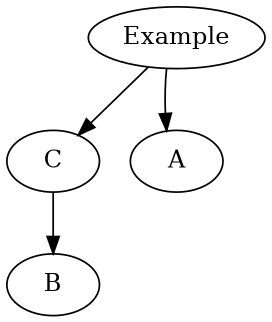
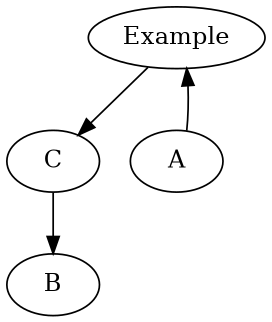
edge "Example" -> "A": reversed
